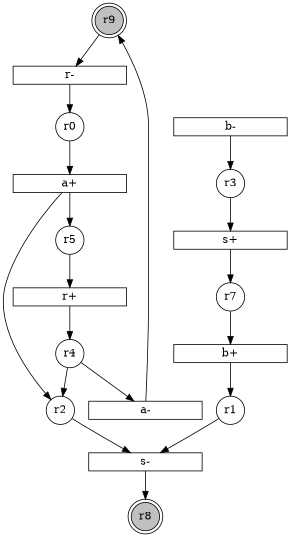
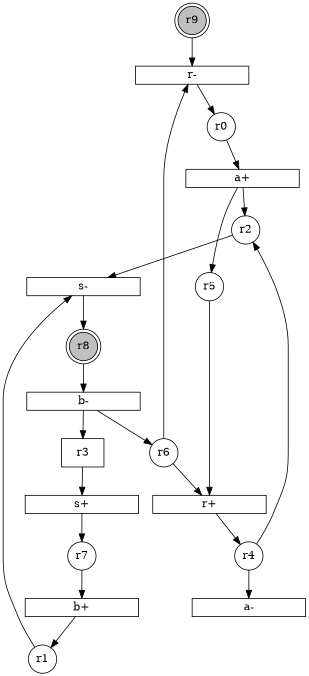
node "r3": shape circle -> box
edge "a-" -> "r9": removed
edge "r8" -> "b-": added
node "r6": added
